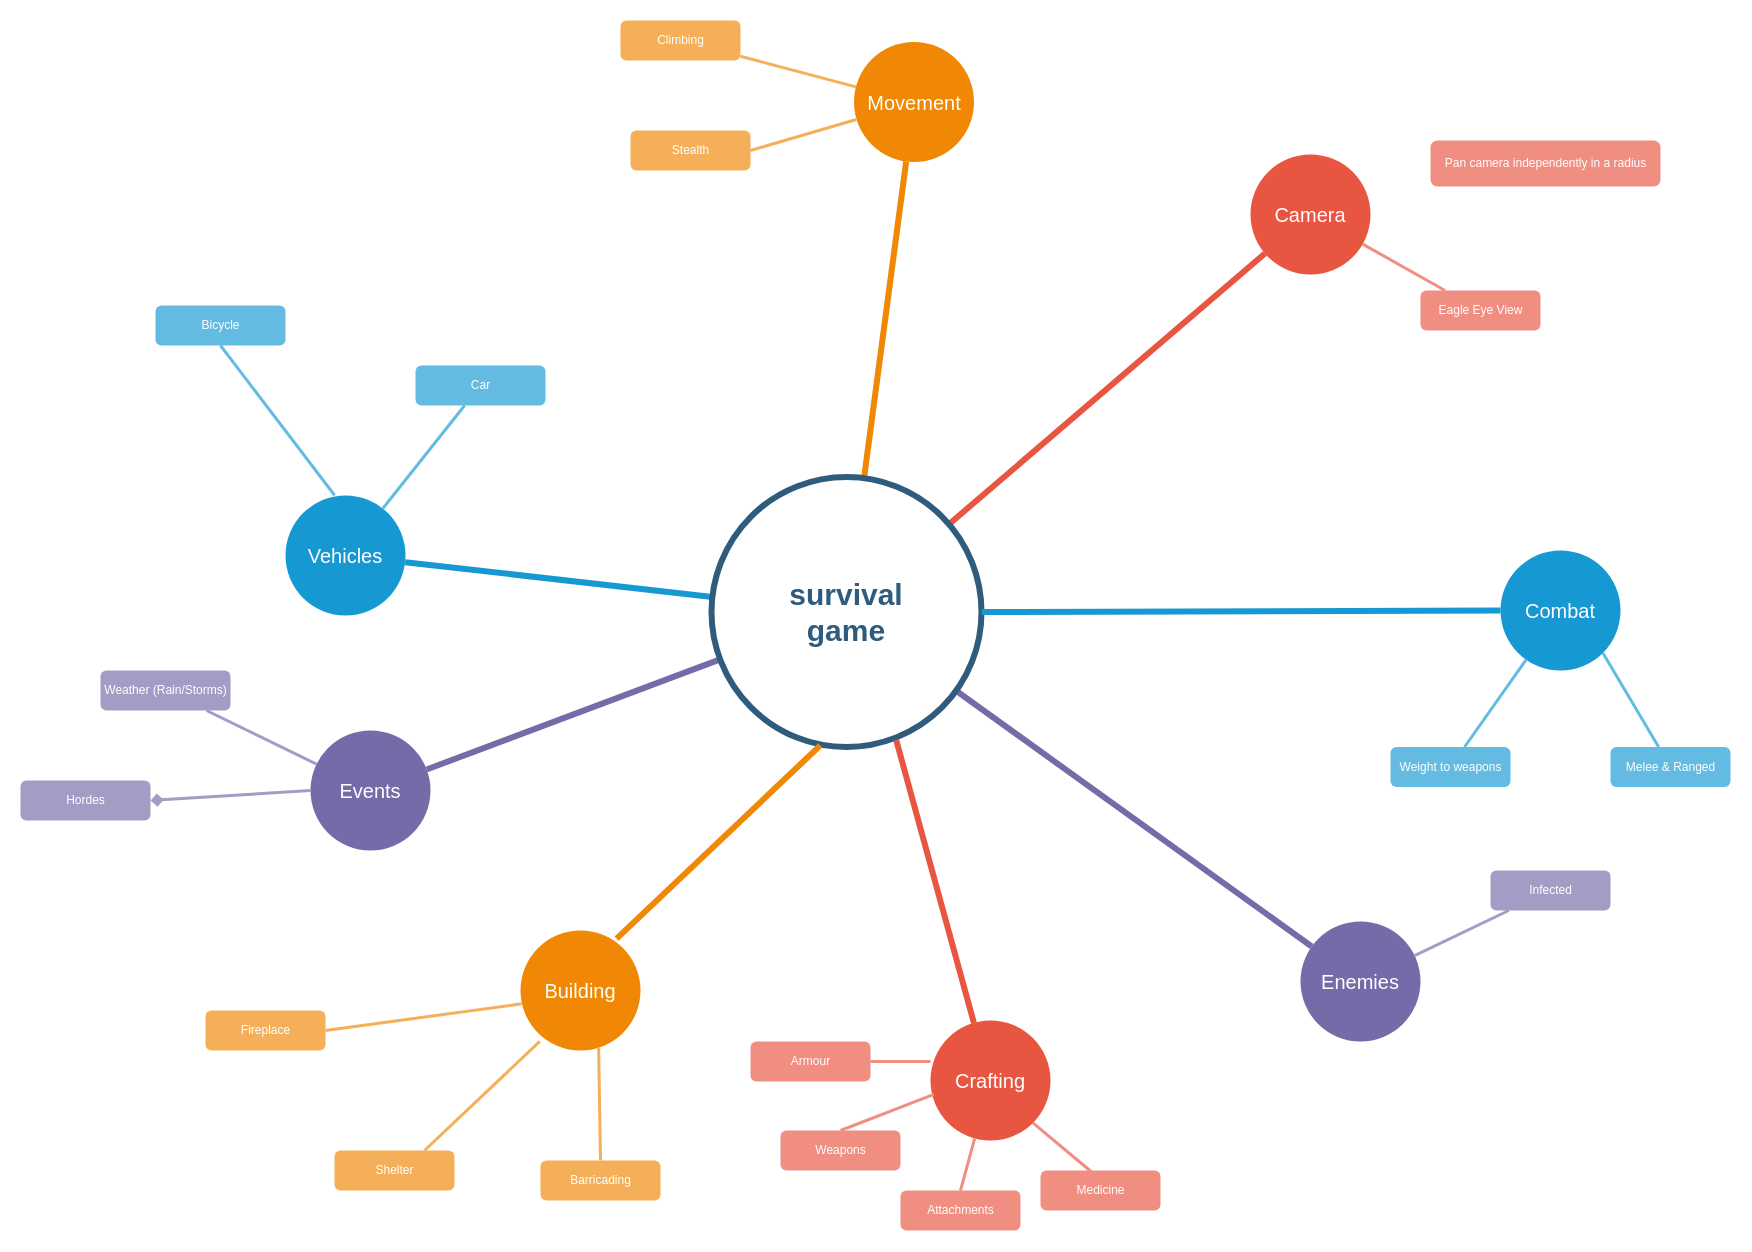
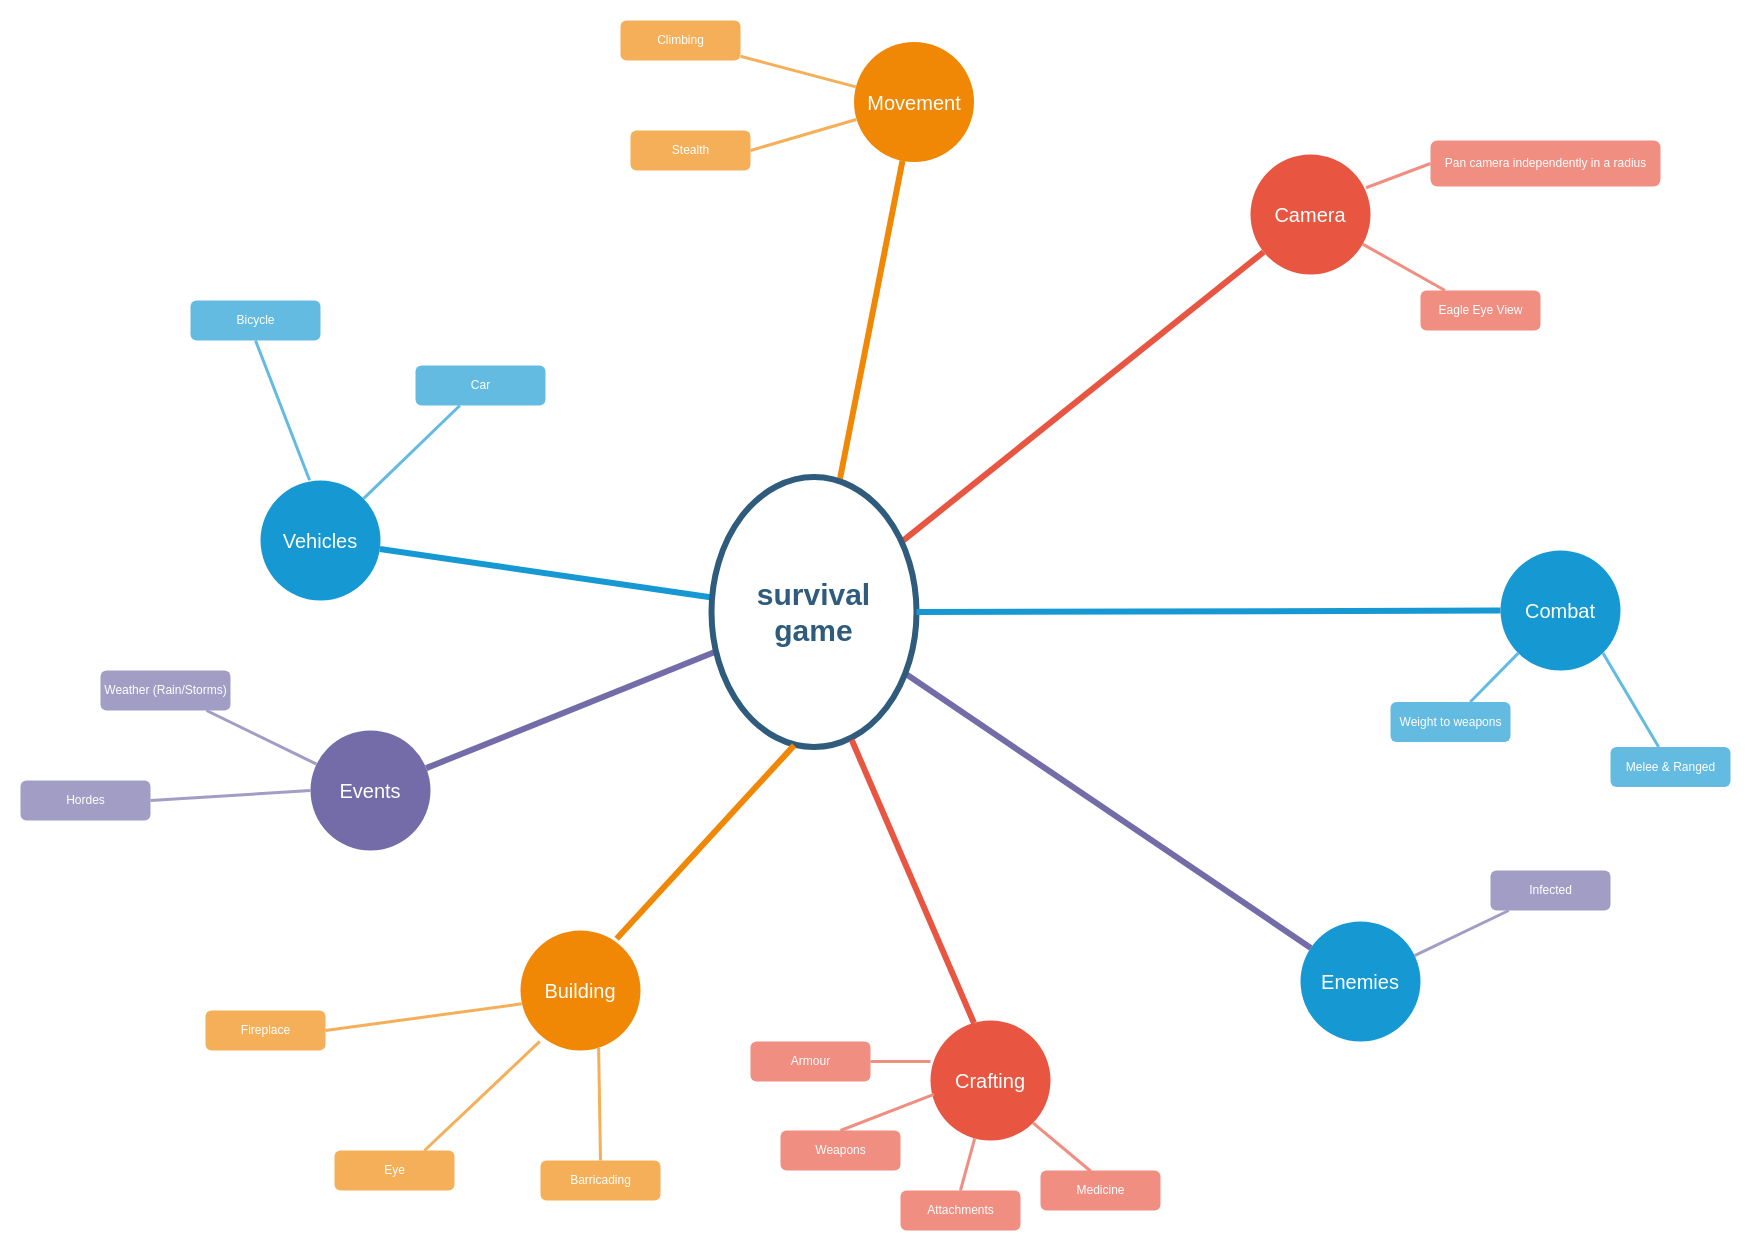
edge "Pan camera independently in a radius" -- "Camera": added
node "Bicycle": moved (221, 326) -> (256, 321)
node "Vehicles": moved (346, 556) -> (321, 541)
node "survival game": size 270x270 -> 205x270
node "Weight to weapons": moved (1451, 767) -> (1451, 722)
edge "Events" -> "Hordes": arrowhead diamond -> none
node "Enemies": fillcolor #736ca8 -> #1699d3
node "Shelter": label "Shelter" -> "Eye"
